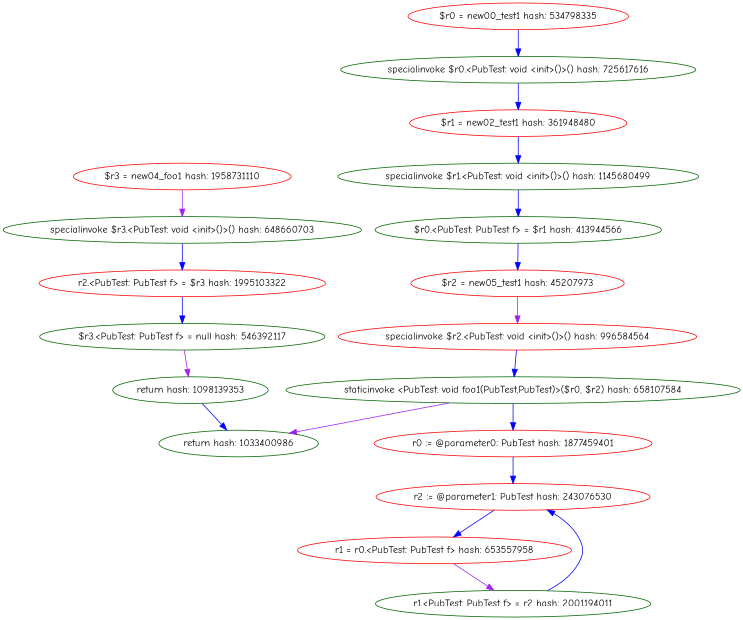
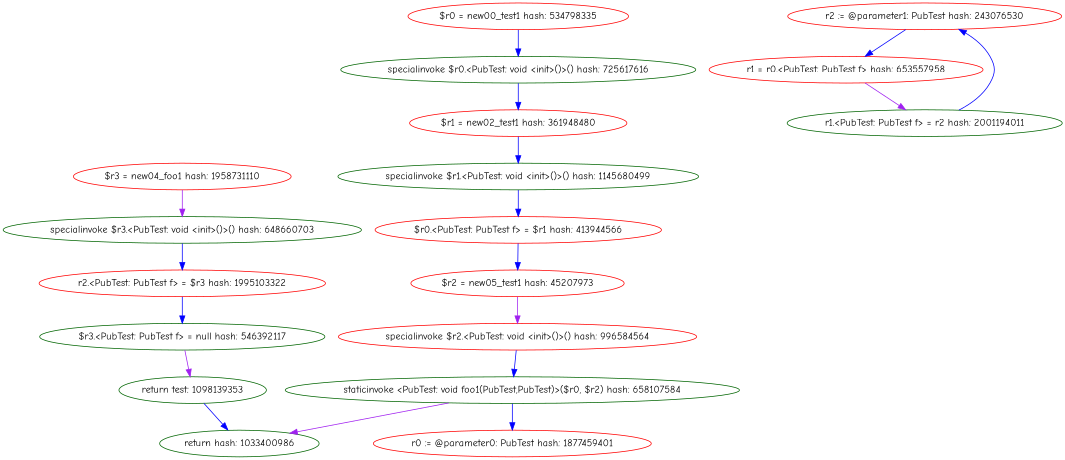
node "$r0.<PubTest: PubTest f> = $r1 hash: 413944566": color darkgreen -> red
node "return hash: 1098139353": label "return hash: 1098139353" -> "return test: 1098139353"
edge "r0 := @parameter0: PubTest hash: 1877459401" -> "r2 := @parameter1: PubTest hash: 243076530": removed
